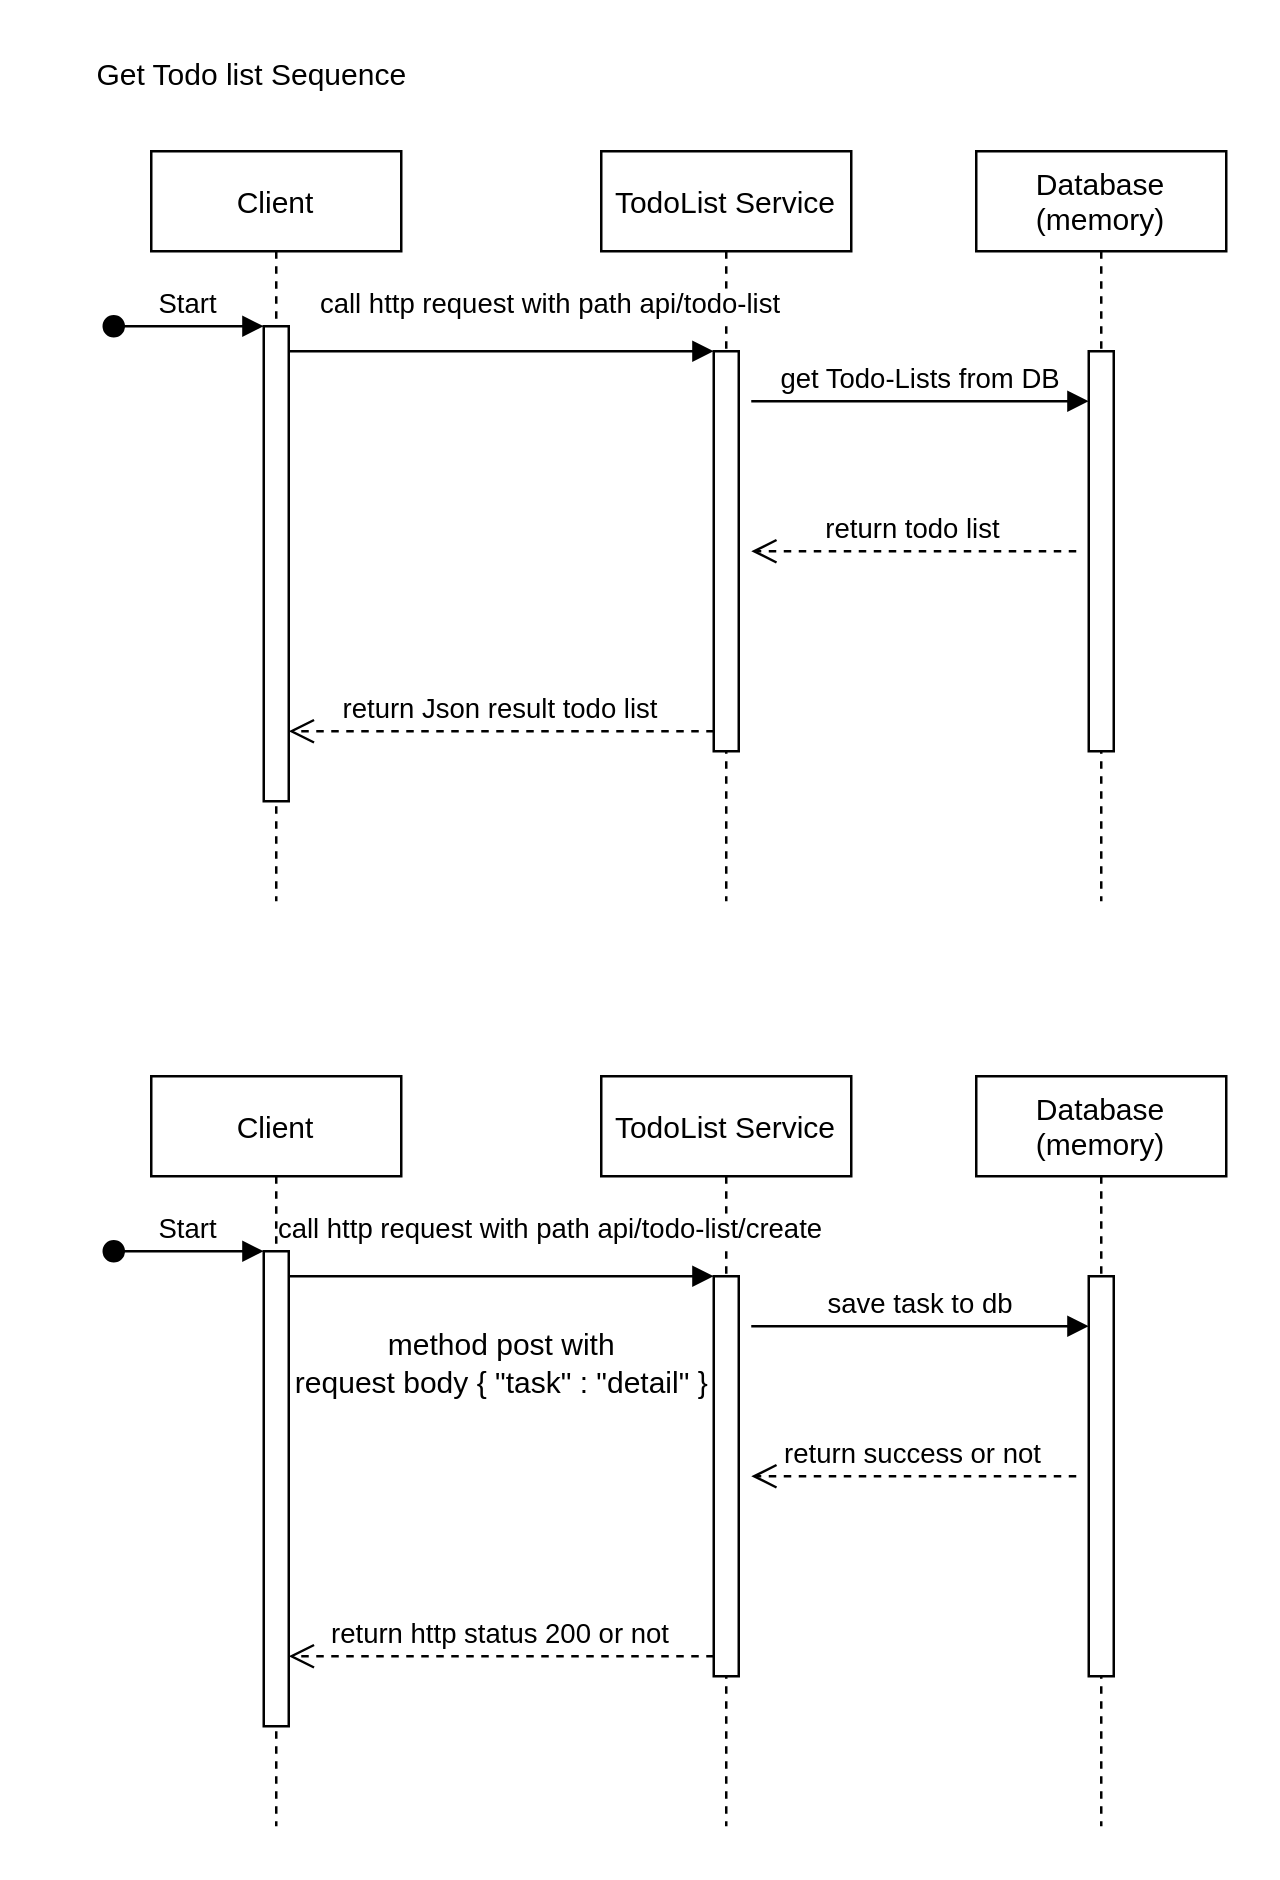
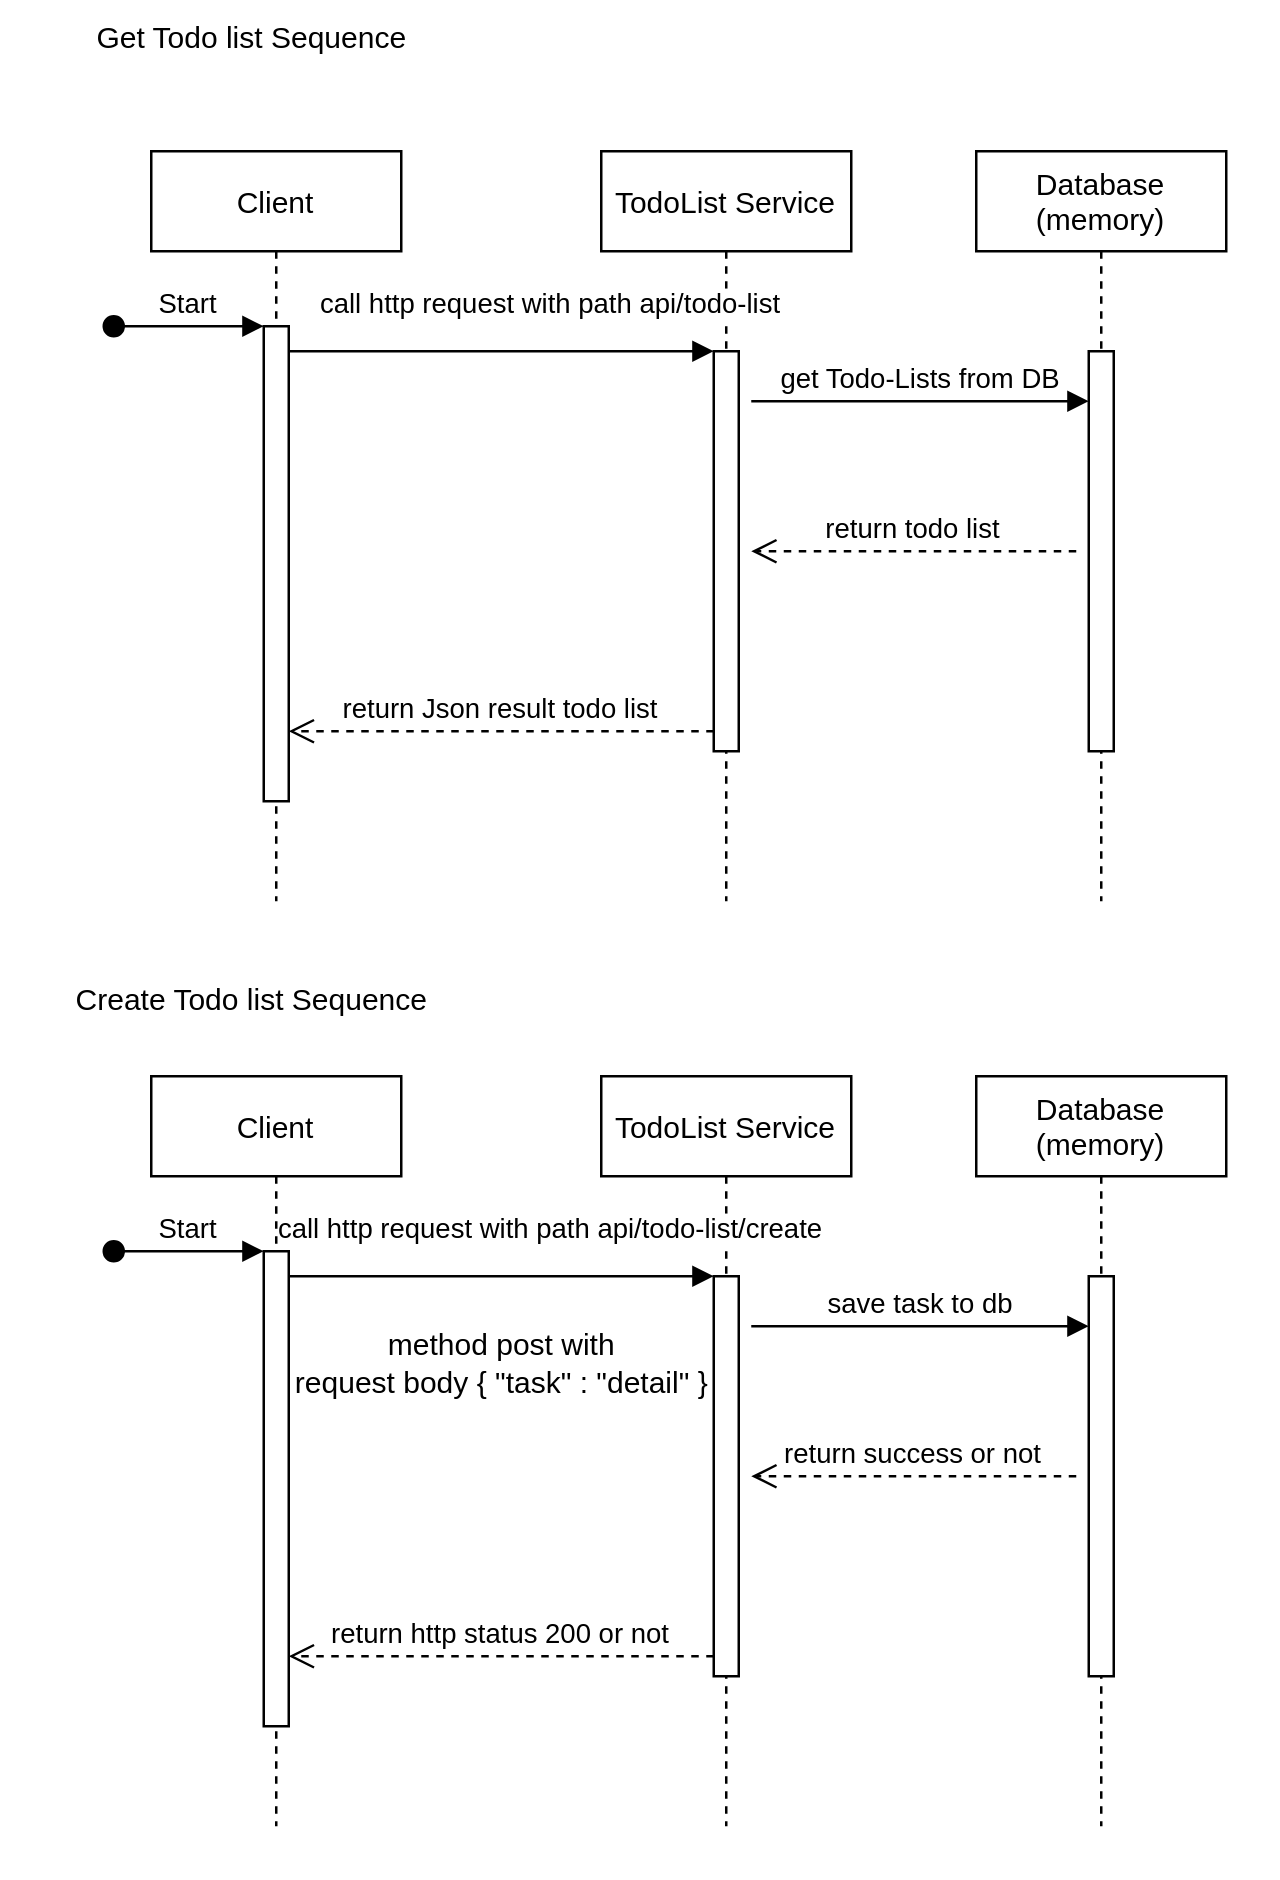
node "Get Todo list Sequence": moved (251, 76) -> (251, 39)
node "Create Todo list Sequence": added
